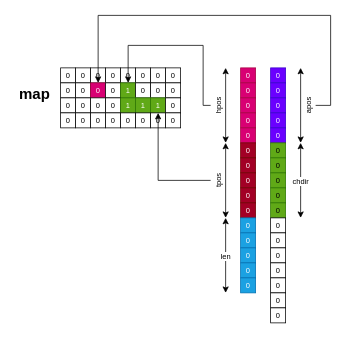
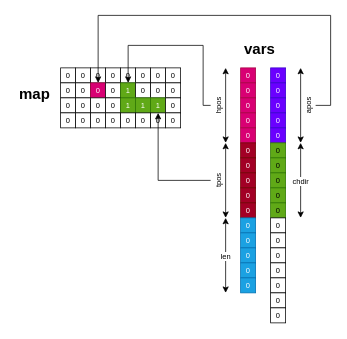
node "vars": added
